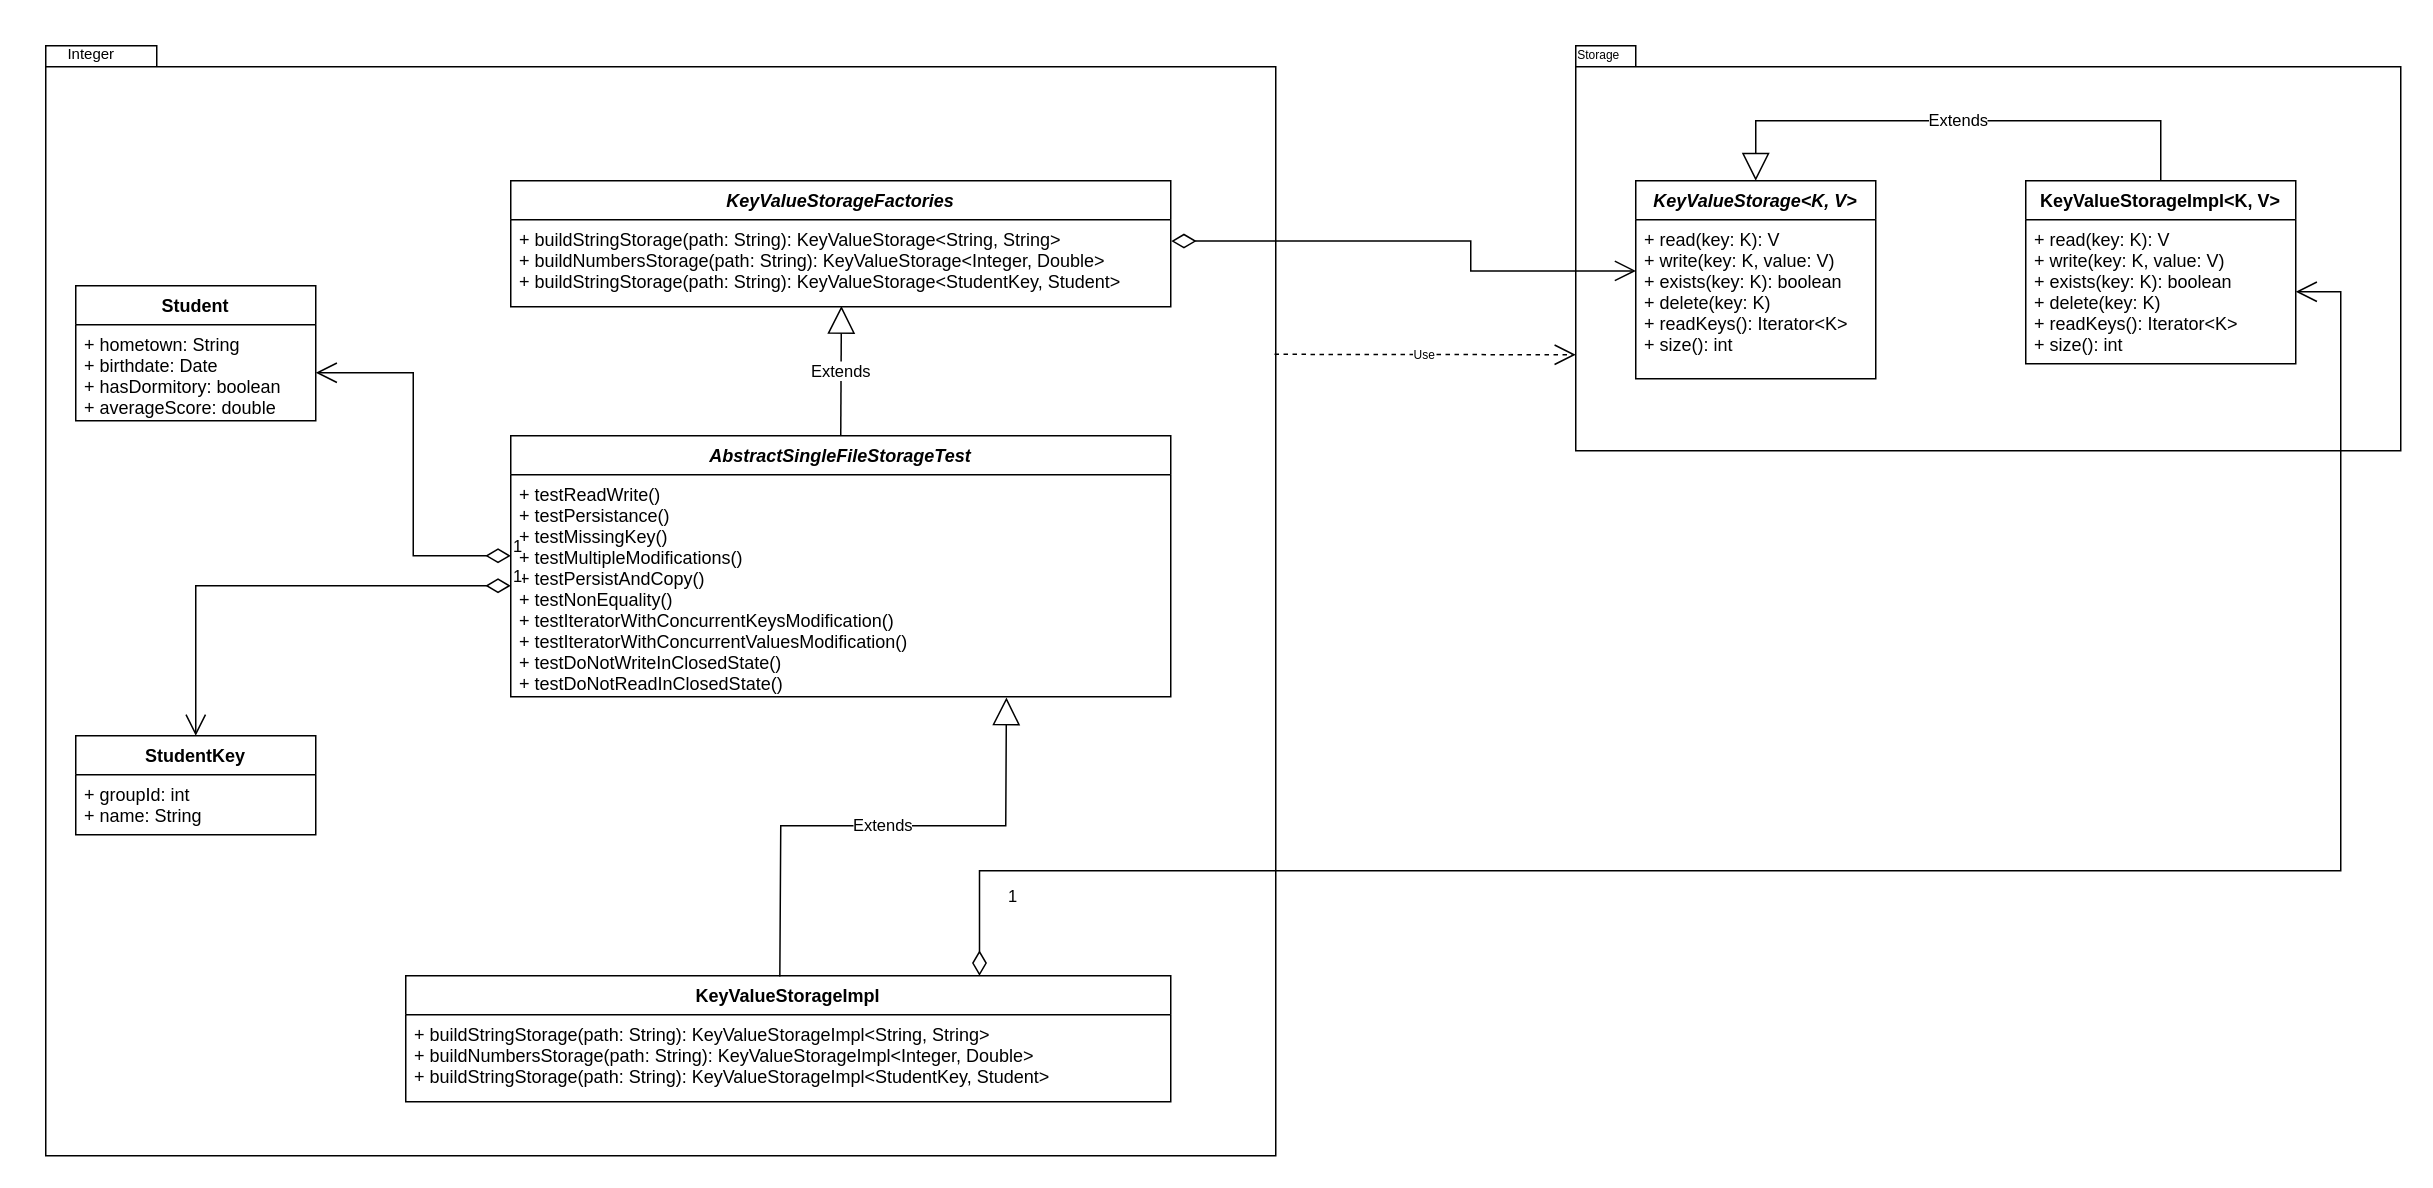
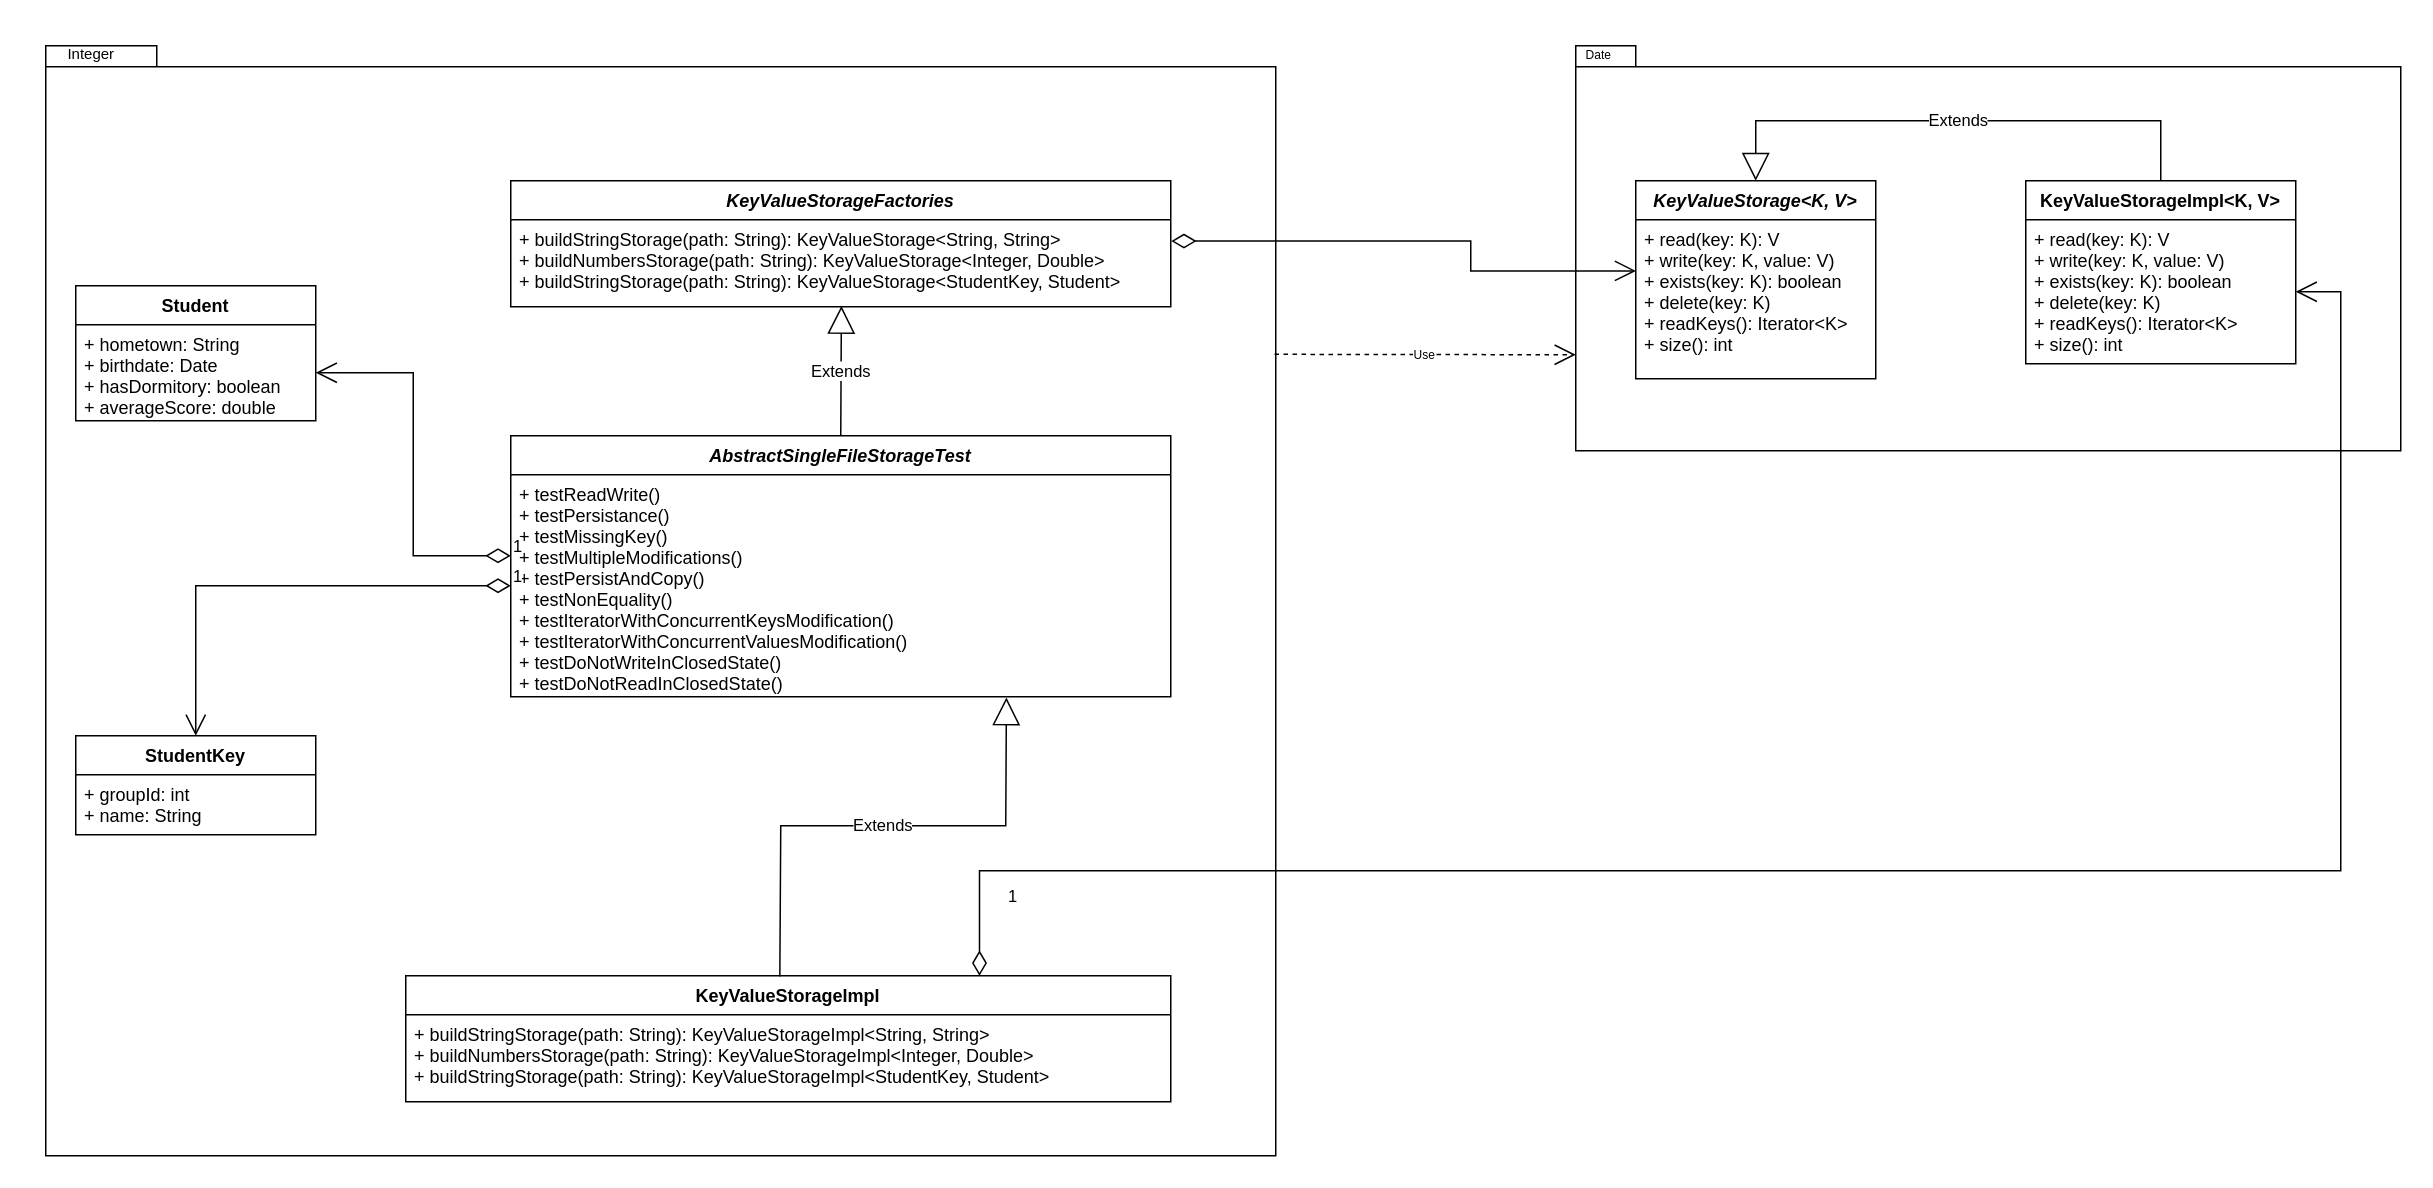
node "Storage": label "Storage" -> "Date"
